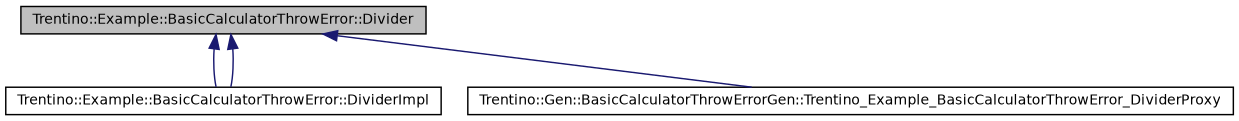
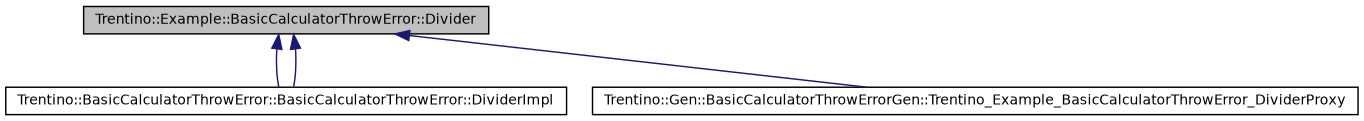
node "Trentino::Example::BasicCalculatorThrowError::DividerImpl": label "Trentino::Example::BasicCalculatorThrowError::DividerImpl" -> "Trentino::BasicCalculatorThrowError::BasicCalculatorThrowError::DividerImpl"
